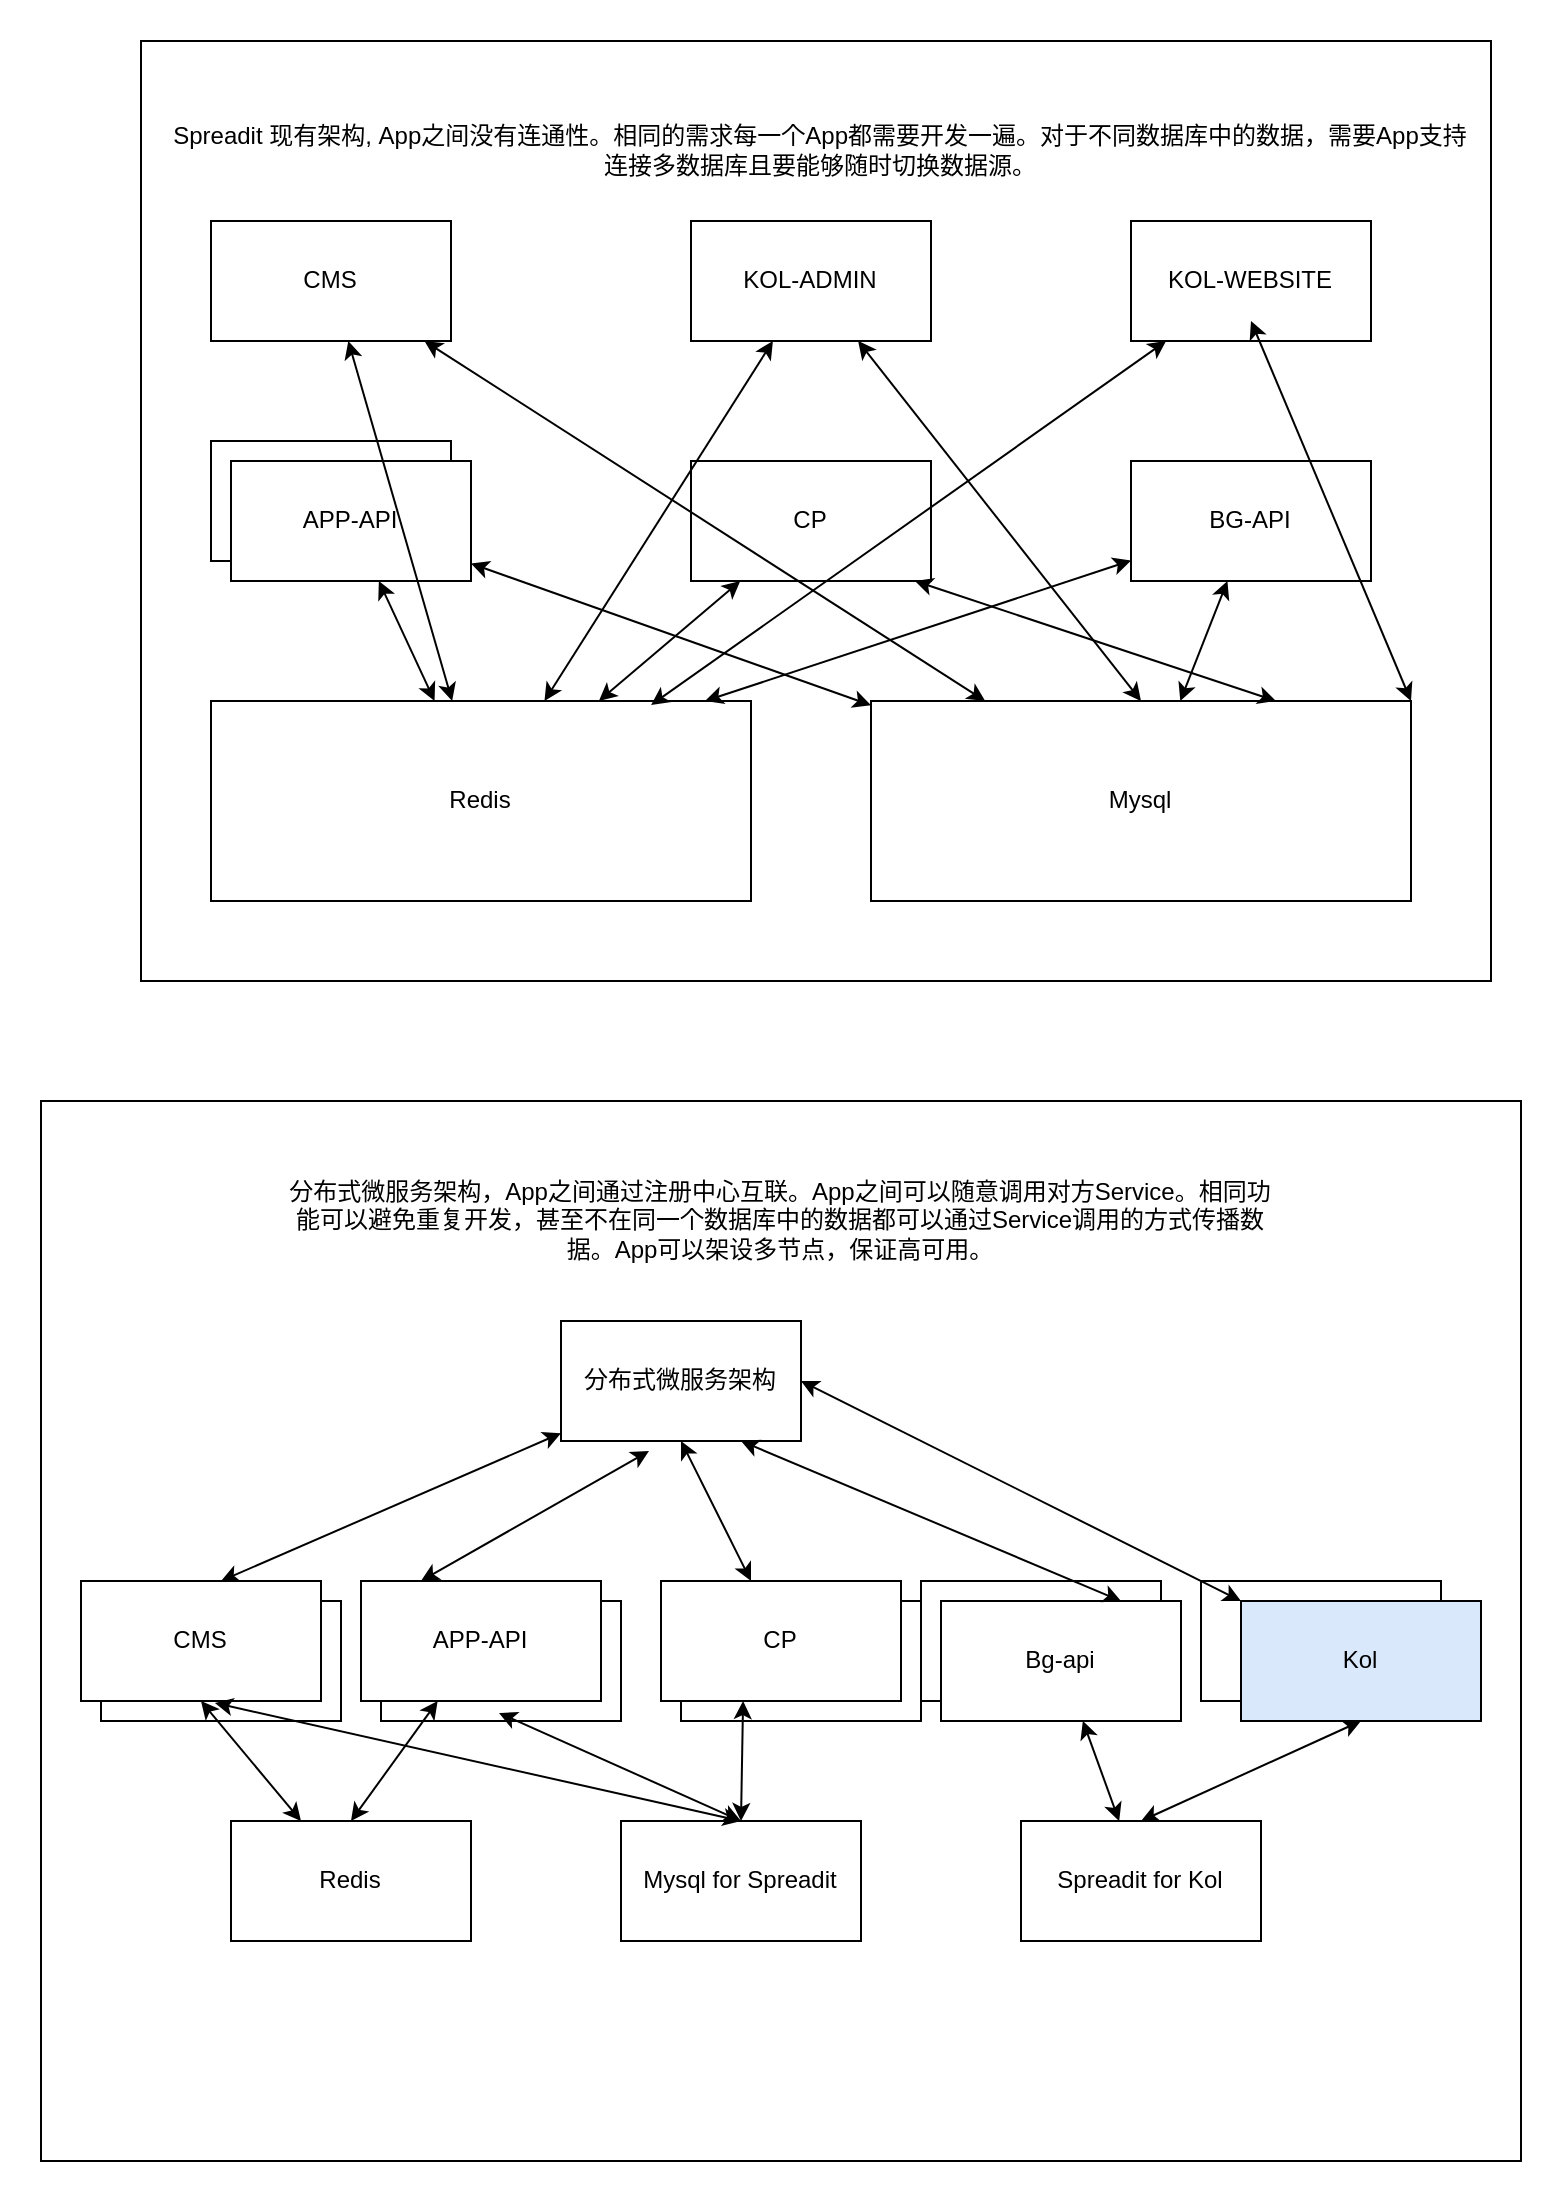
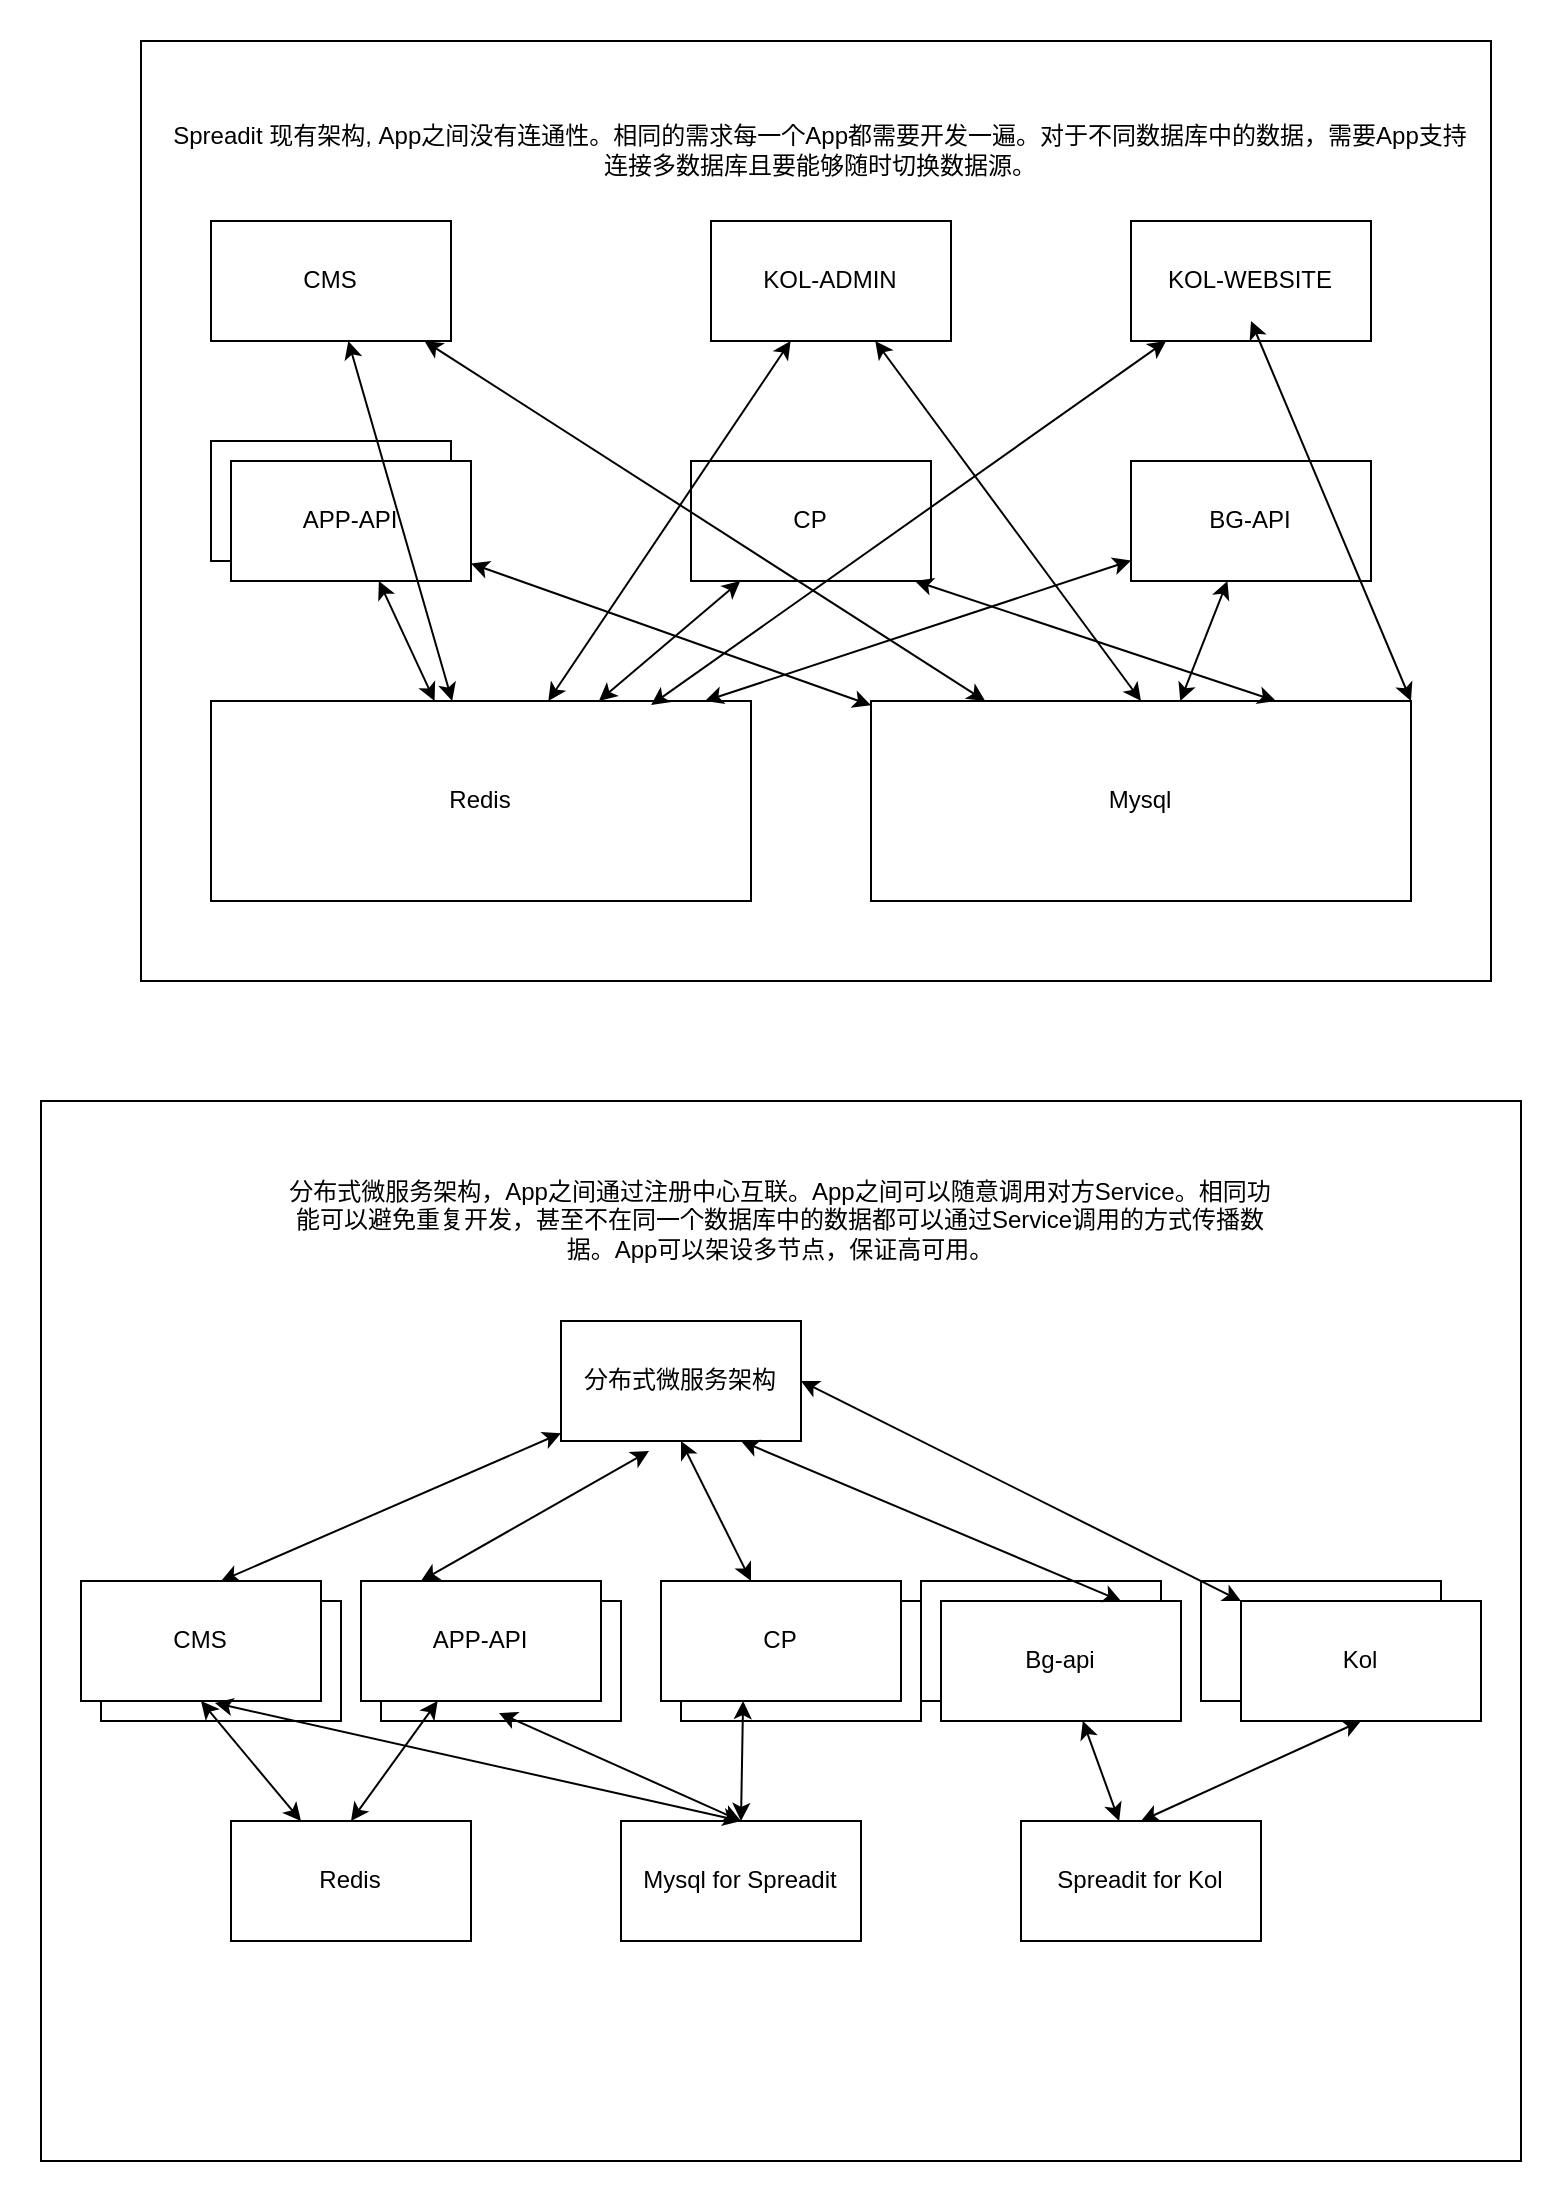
node "KOL-ADMIN": moved (811, 281) -> (831, 281)
node "Kol": fillcolor #dae8fc -> #ffffff
